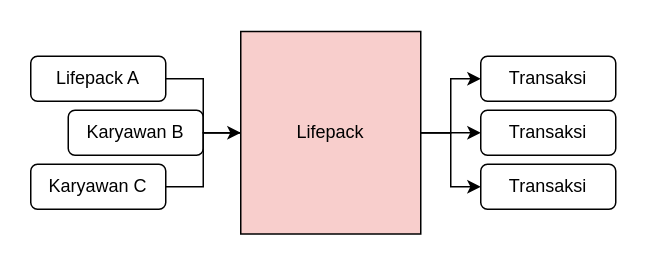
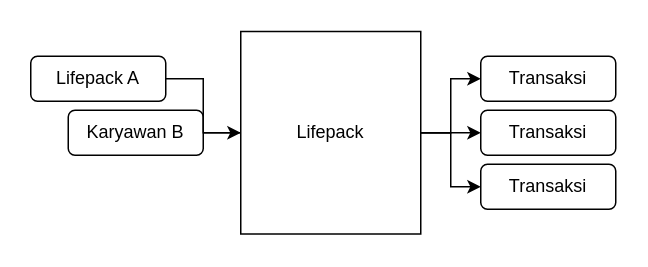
edge "Lifepack A" -- "Lifepack": arrowhead none -> classic
node "Lifepack": fillcolor #f8cecc -> #ffffff
node "Karyawan C": removed
edge "Karyawan C" -> "Lifepack": removed
